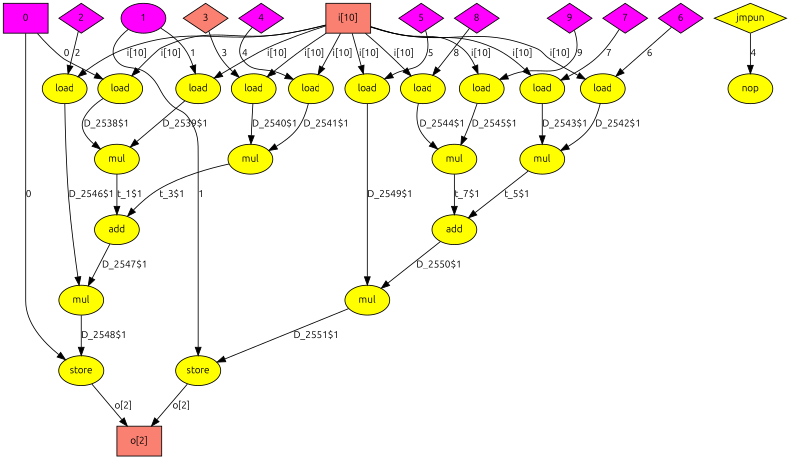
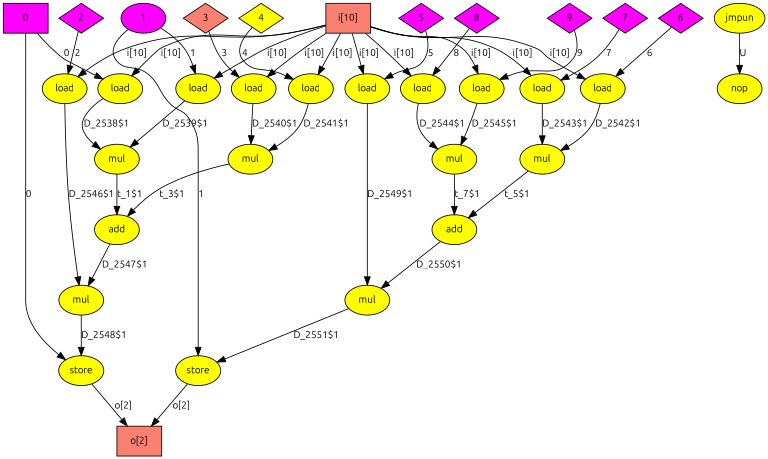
node "4": fillcolor magenta -> yellow
node "jmpun": shape diamond -> ellipse
edge "jmpun" -> "nop": label "4" -> "U"
